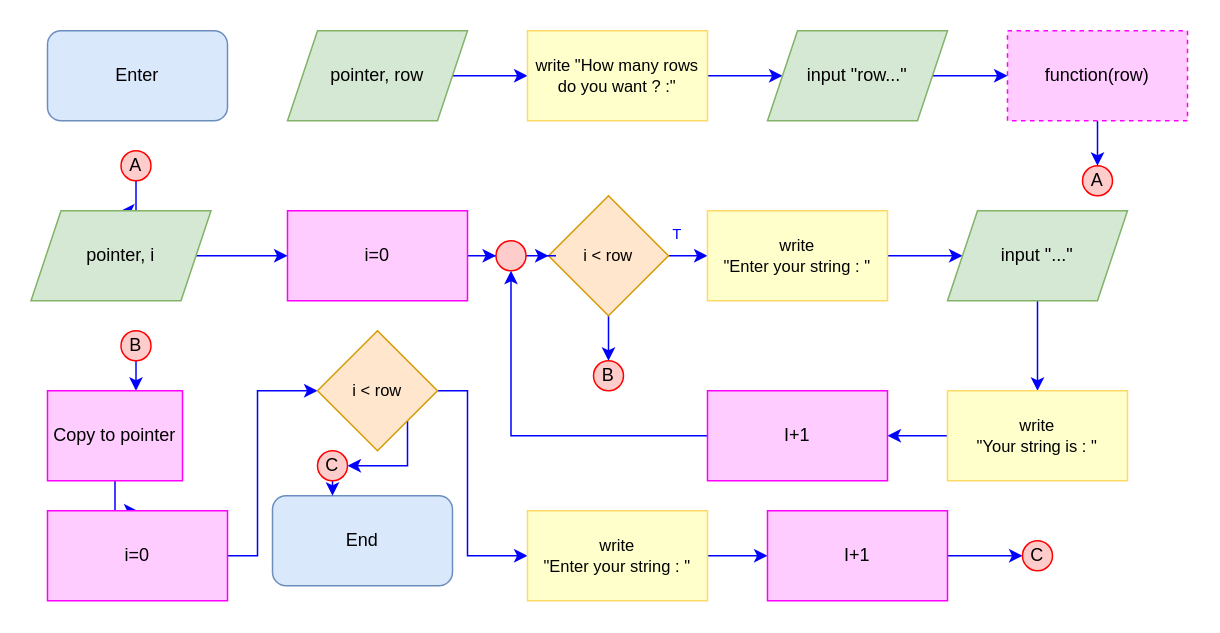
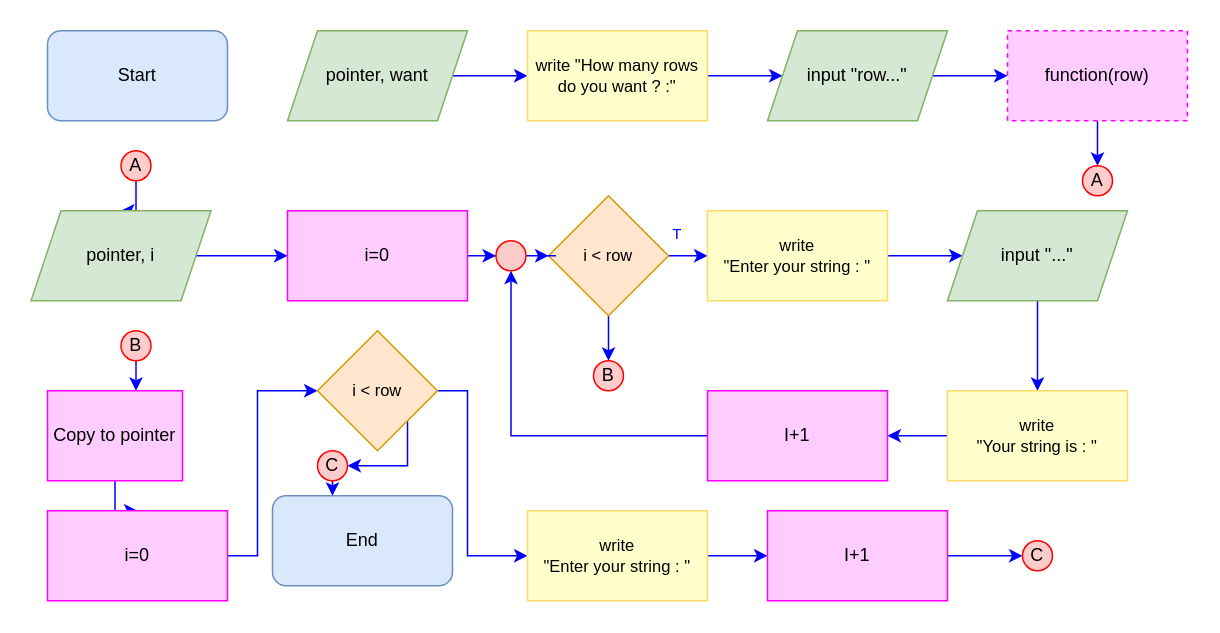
node "Enter": label "Enter" -> "Start"
node "pointer, row": label "pointer, row" -> "pointer, want"
